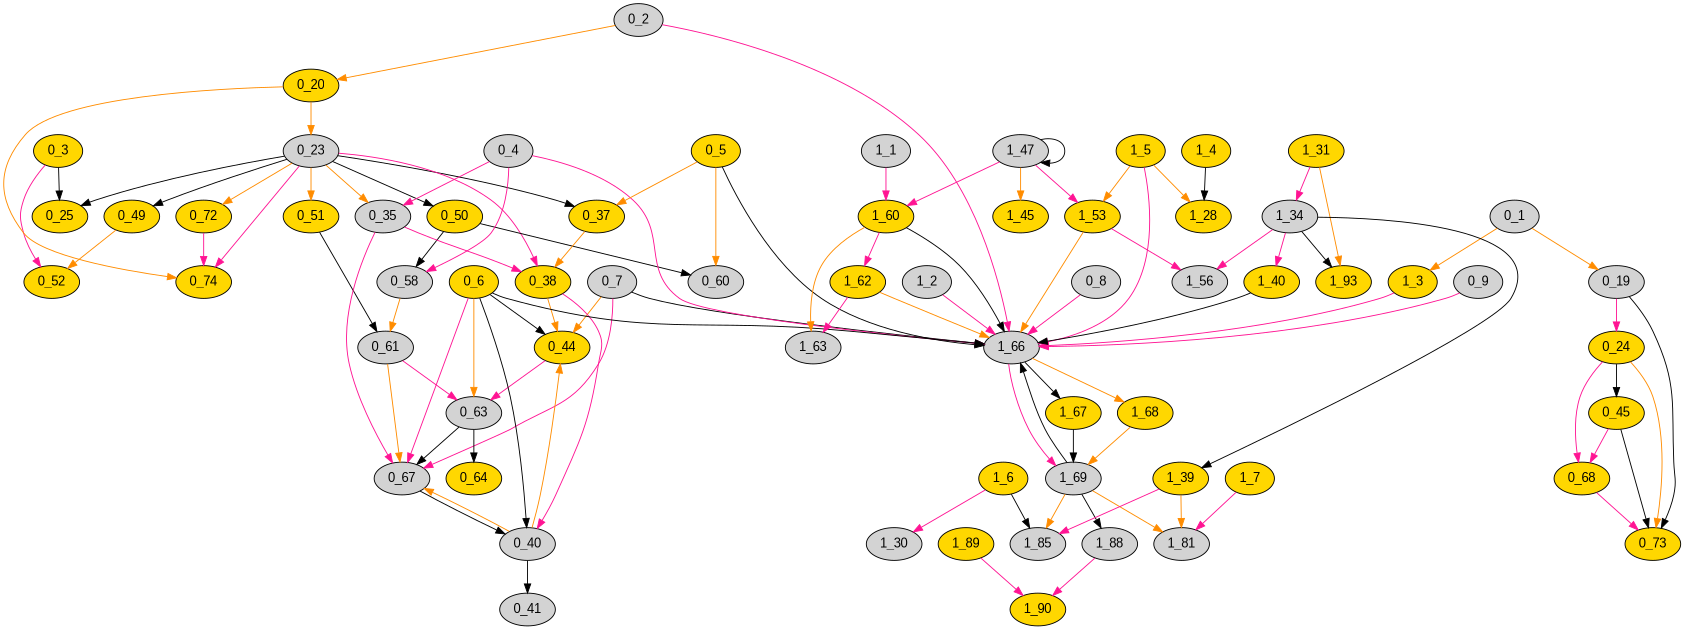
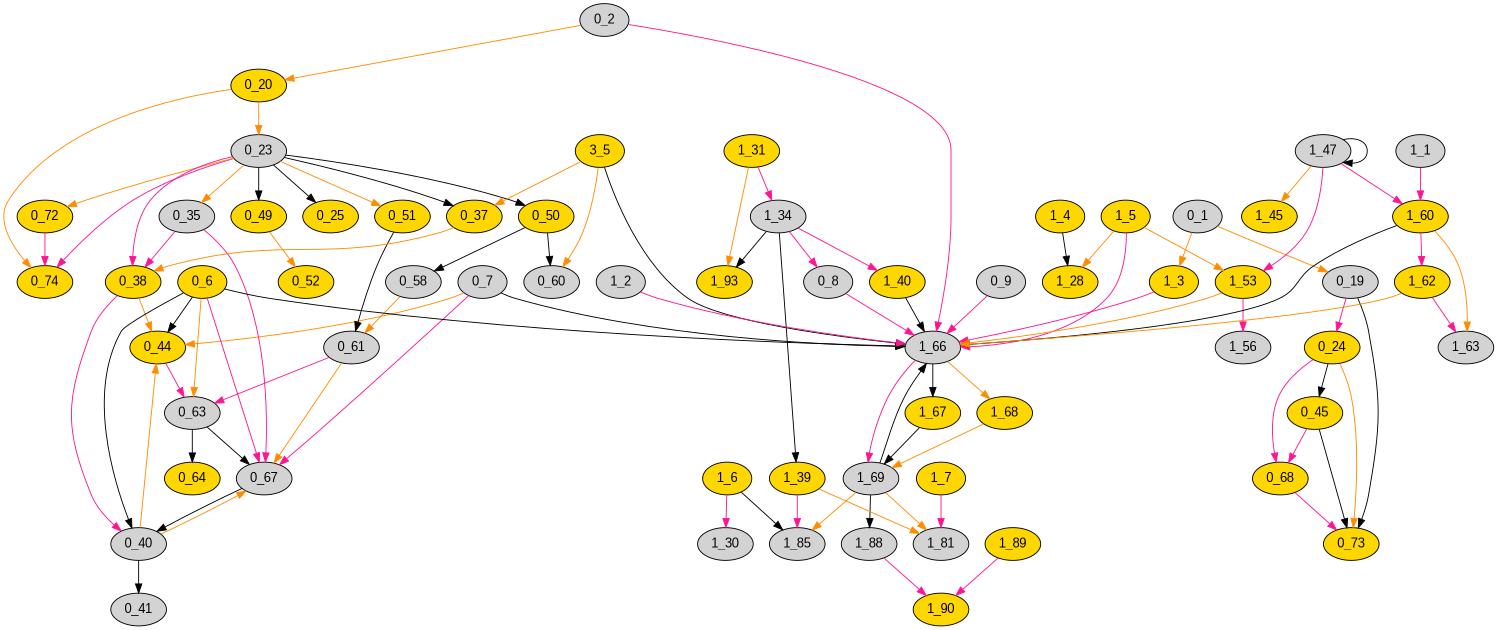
node "0_3": removed
node "0_4": removed
node "0_5": label "0_5" -> "3_5"
edge "1_34" -> "1_56": now "1_34" -> "0_8"
